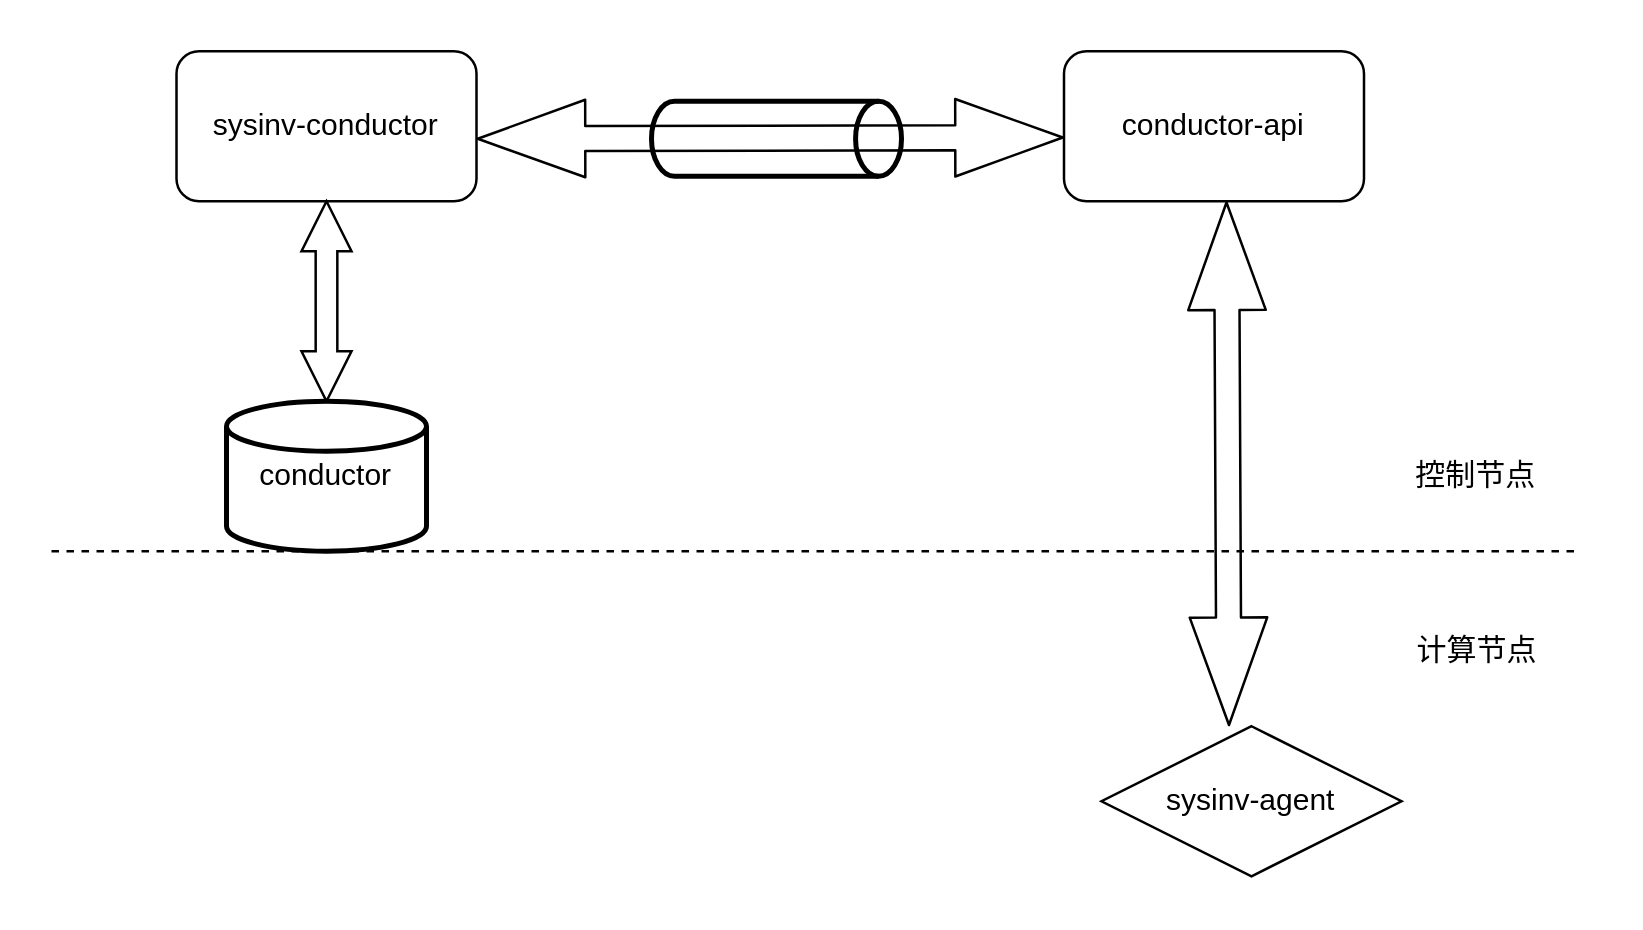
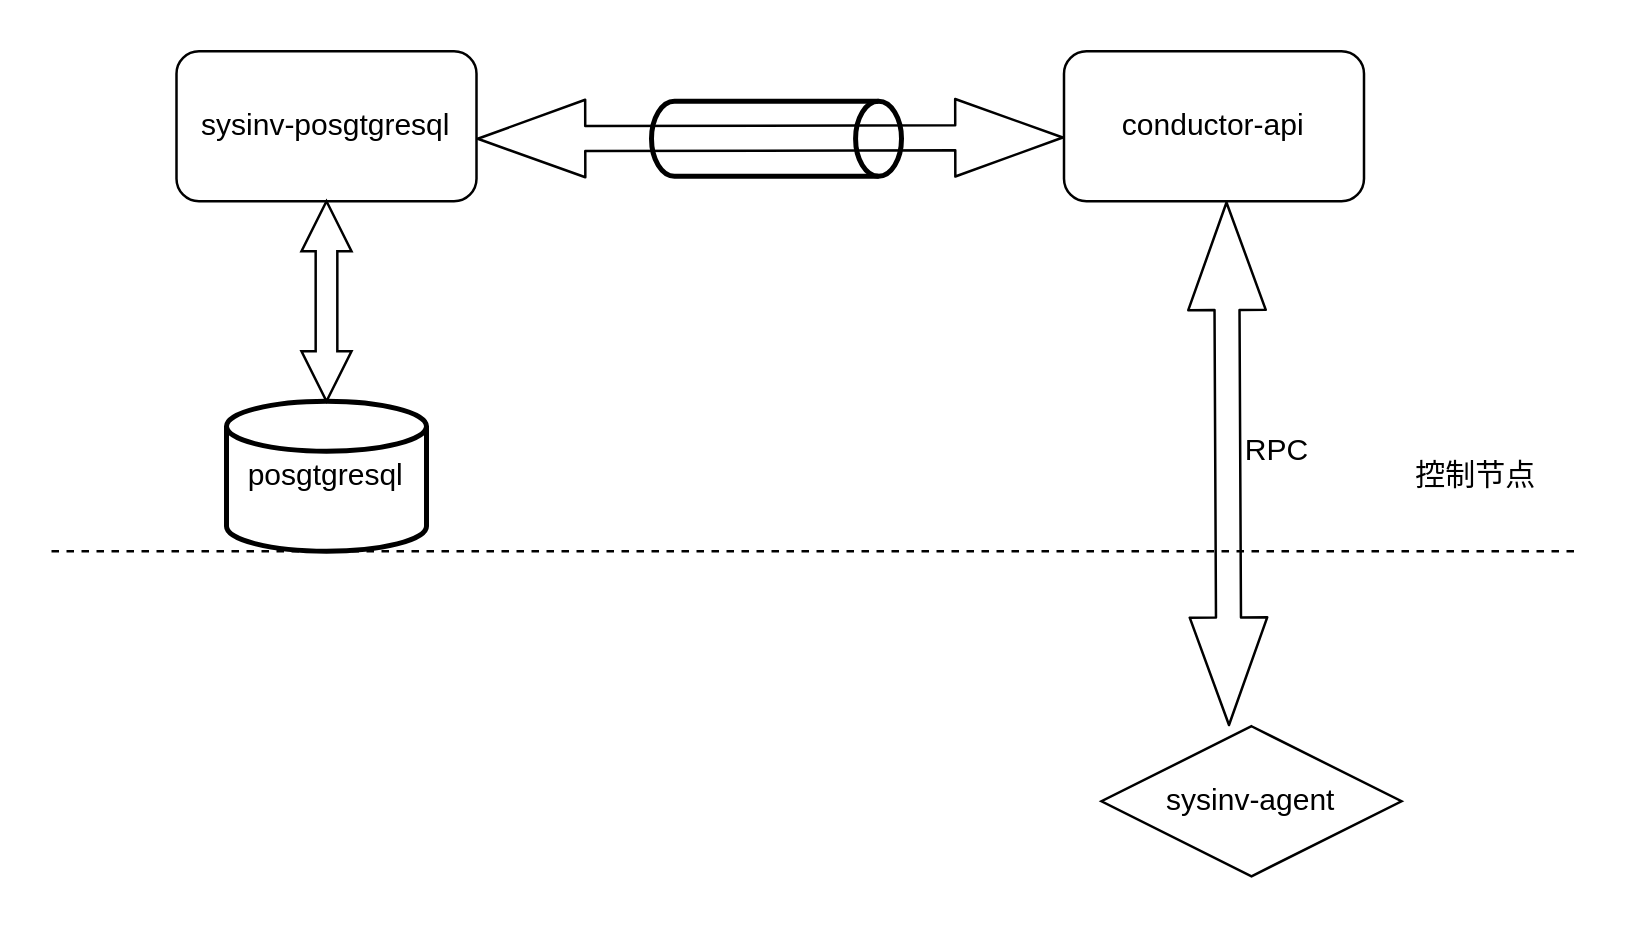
node "sysinv-conductor": label "sysinv-conductor" -> "sysinv-posgtgresql"
node "RPC": added
node "conductor": label "conductor" -> "posgtgresql"
node "计算节点": removed
